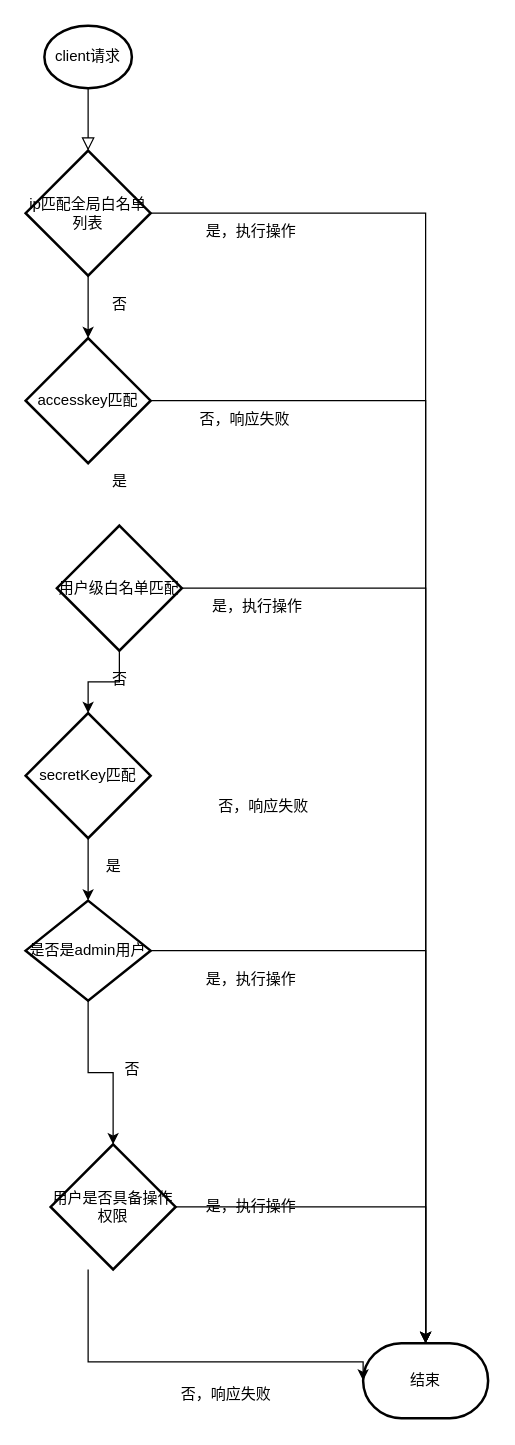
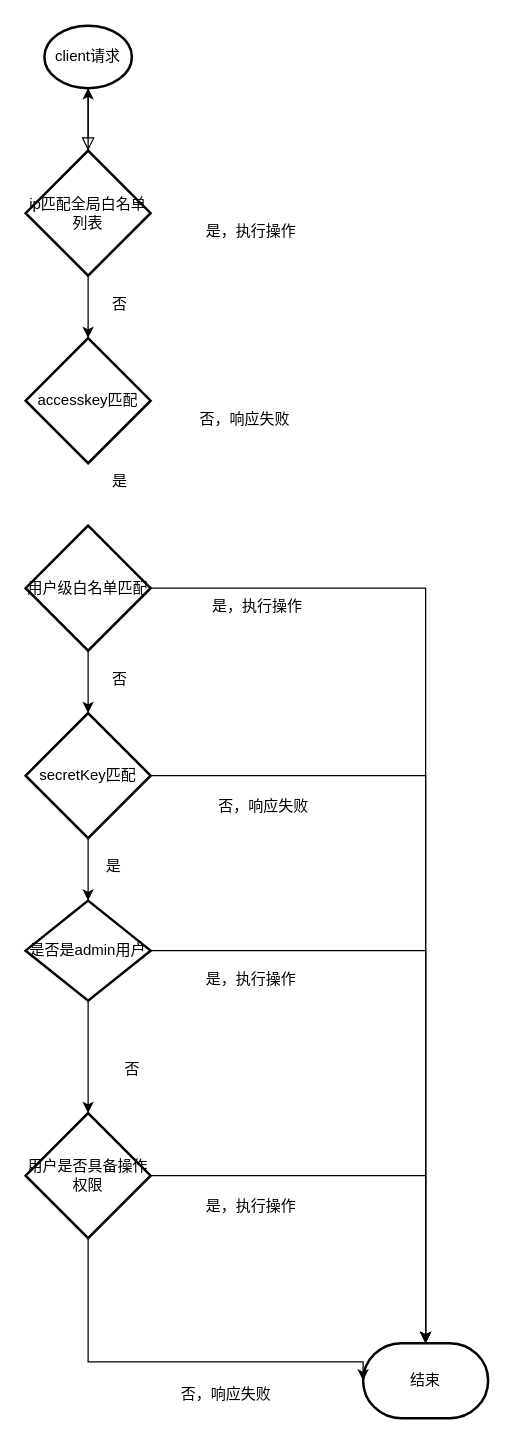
edge "ip匹配全局白名单列表" -> "结束": now "ip匹配全局白名单列表" -> "client请求"
edge "accesskey匹配" -> "结束": removed
node "用户级白名单匹配": moved (119, 588) -> (88, 588)
edge "secretKey匹配" -> "结束": added
node "用户是否具备操作权限": moved (113, 1207) -> (88, 1176)
